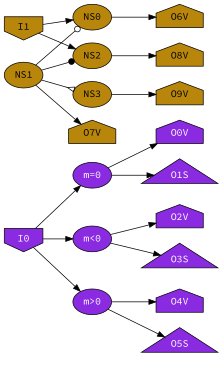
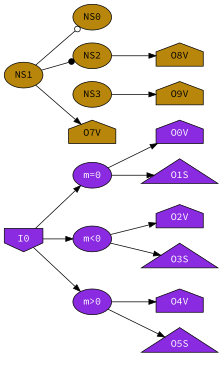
node "O6V": removed
node "I1": removed
edge "NS1" -> "NS3": removed
